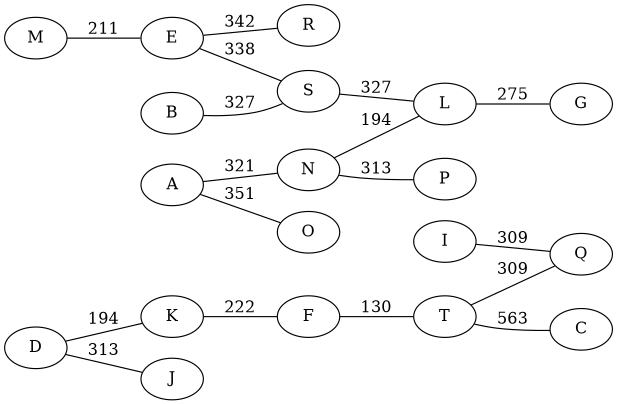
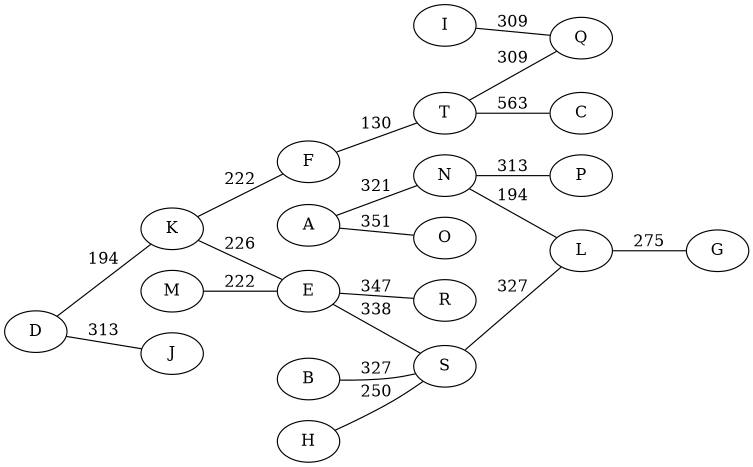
edge "R" -- "E": label "342" -> "347"
edge "M" -- "E": label "211" -> "222"
edge "K" -- "E": added, label "226"
node "H": added
